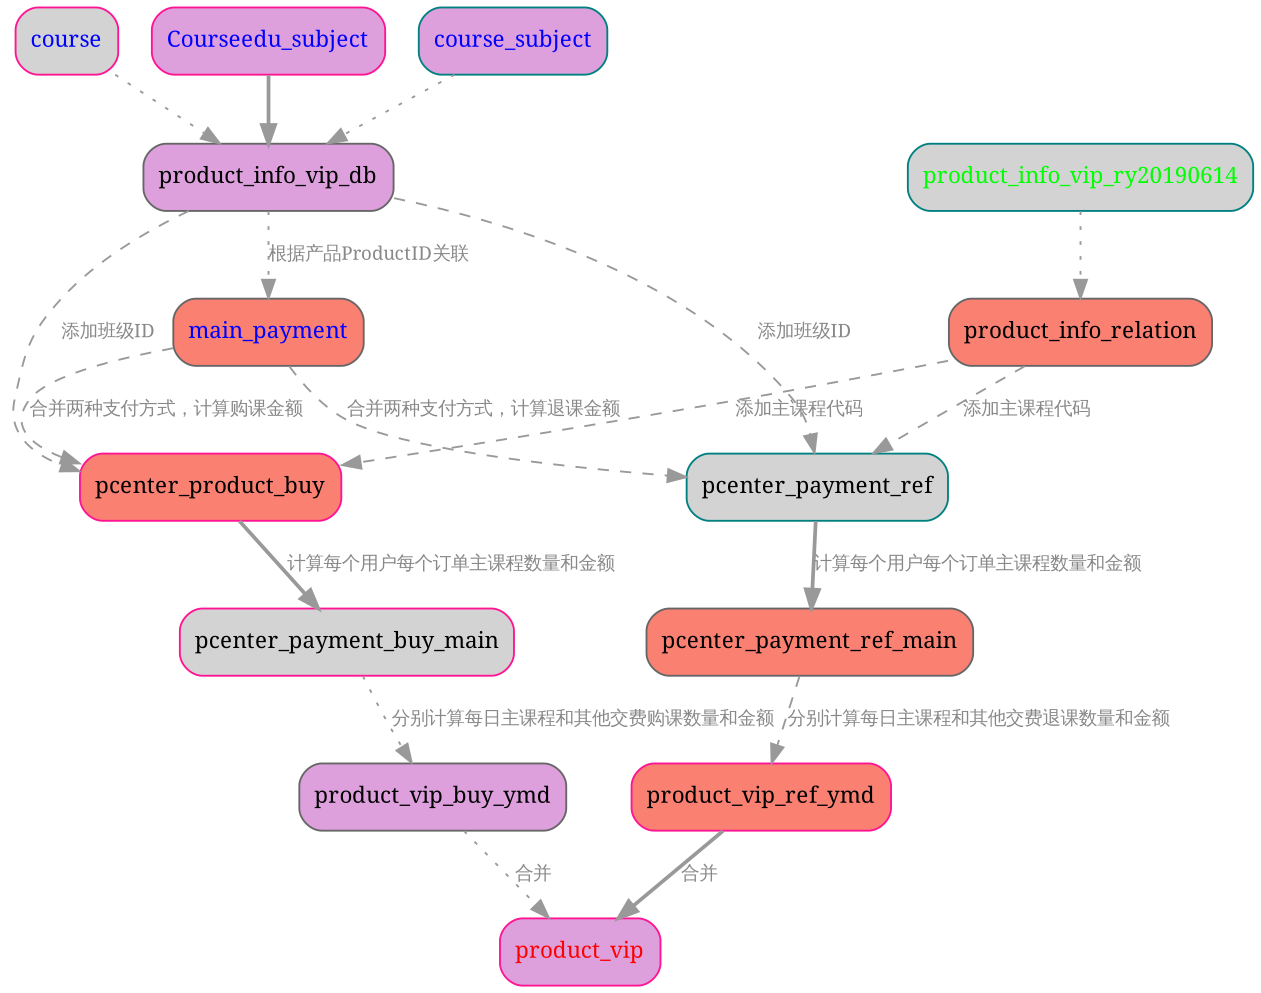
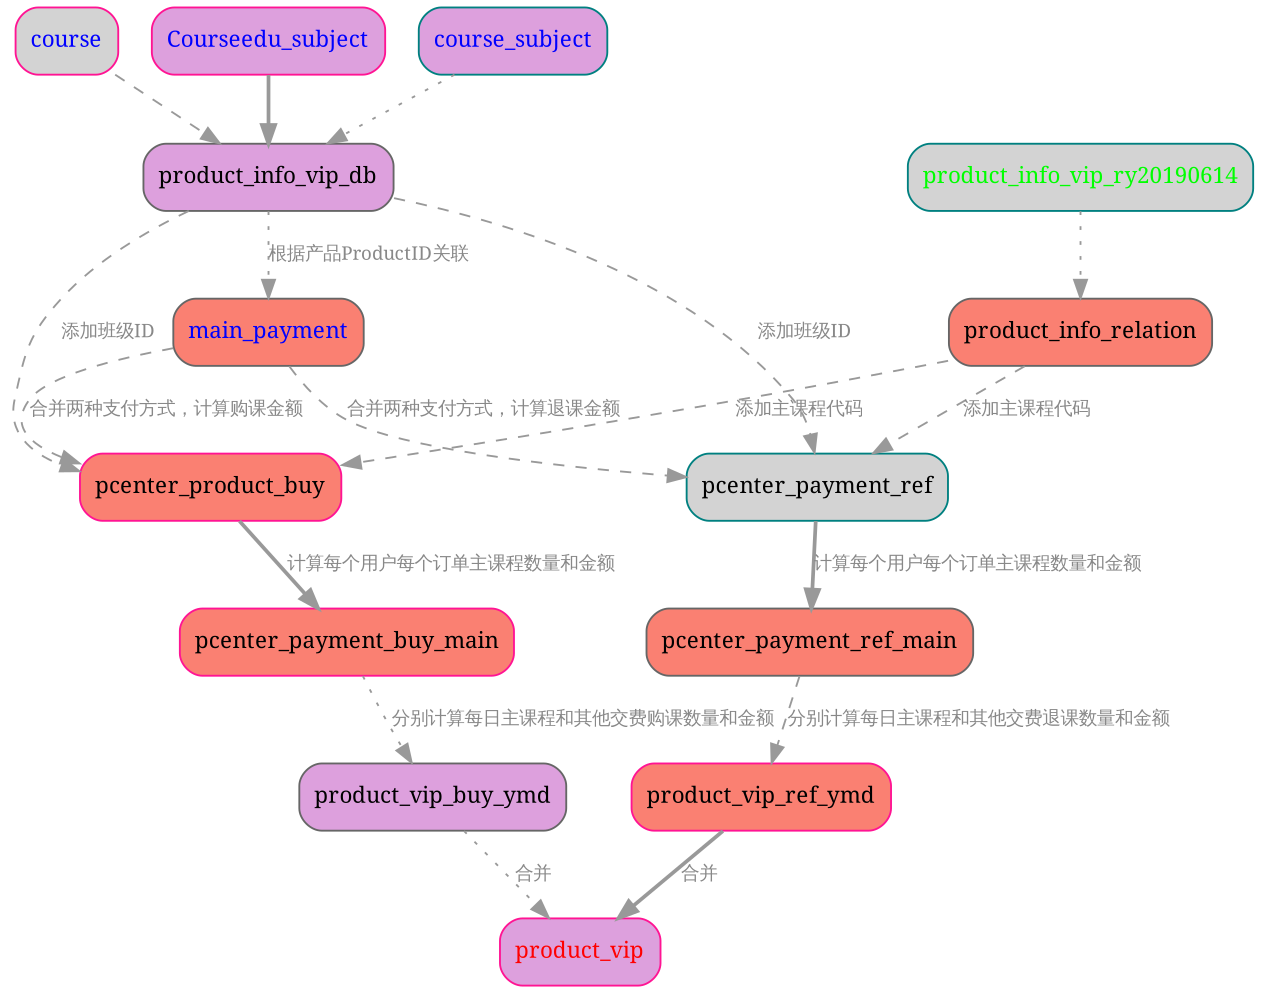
edge "course" -> "product_info_vip_db": style dotted -> dashed
node "pcenter_payment_buy_main": fillcolor lightgrey -> salmon
